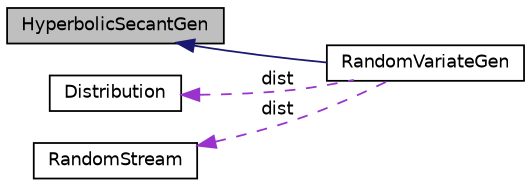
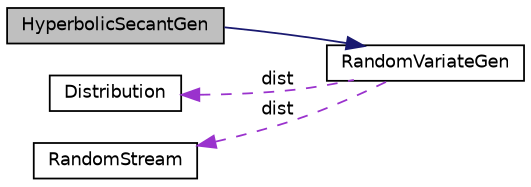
edge "RandomVariateGen" -> "HyperbolicSecantGen": reversed
